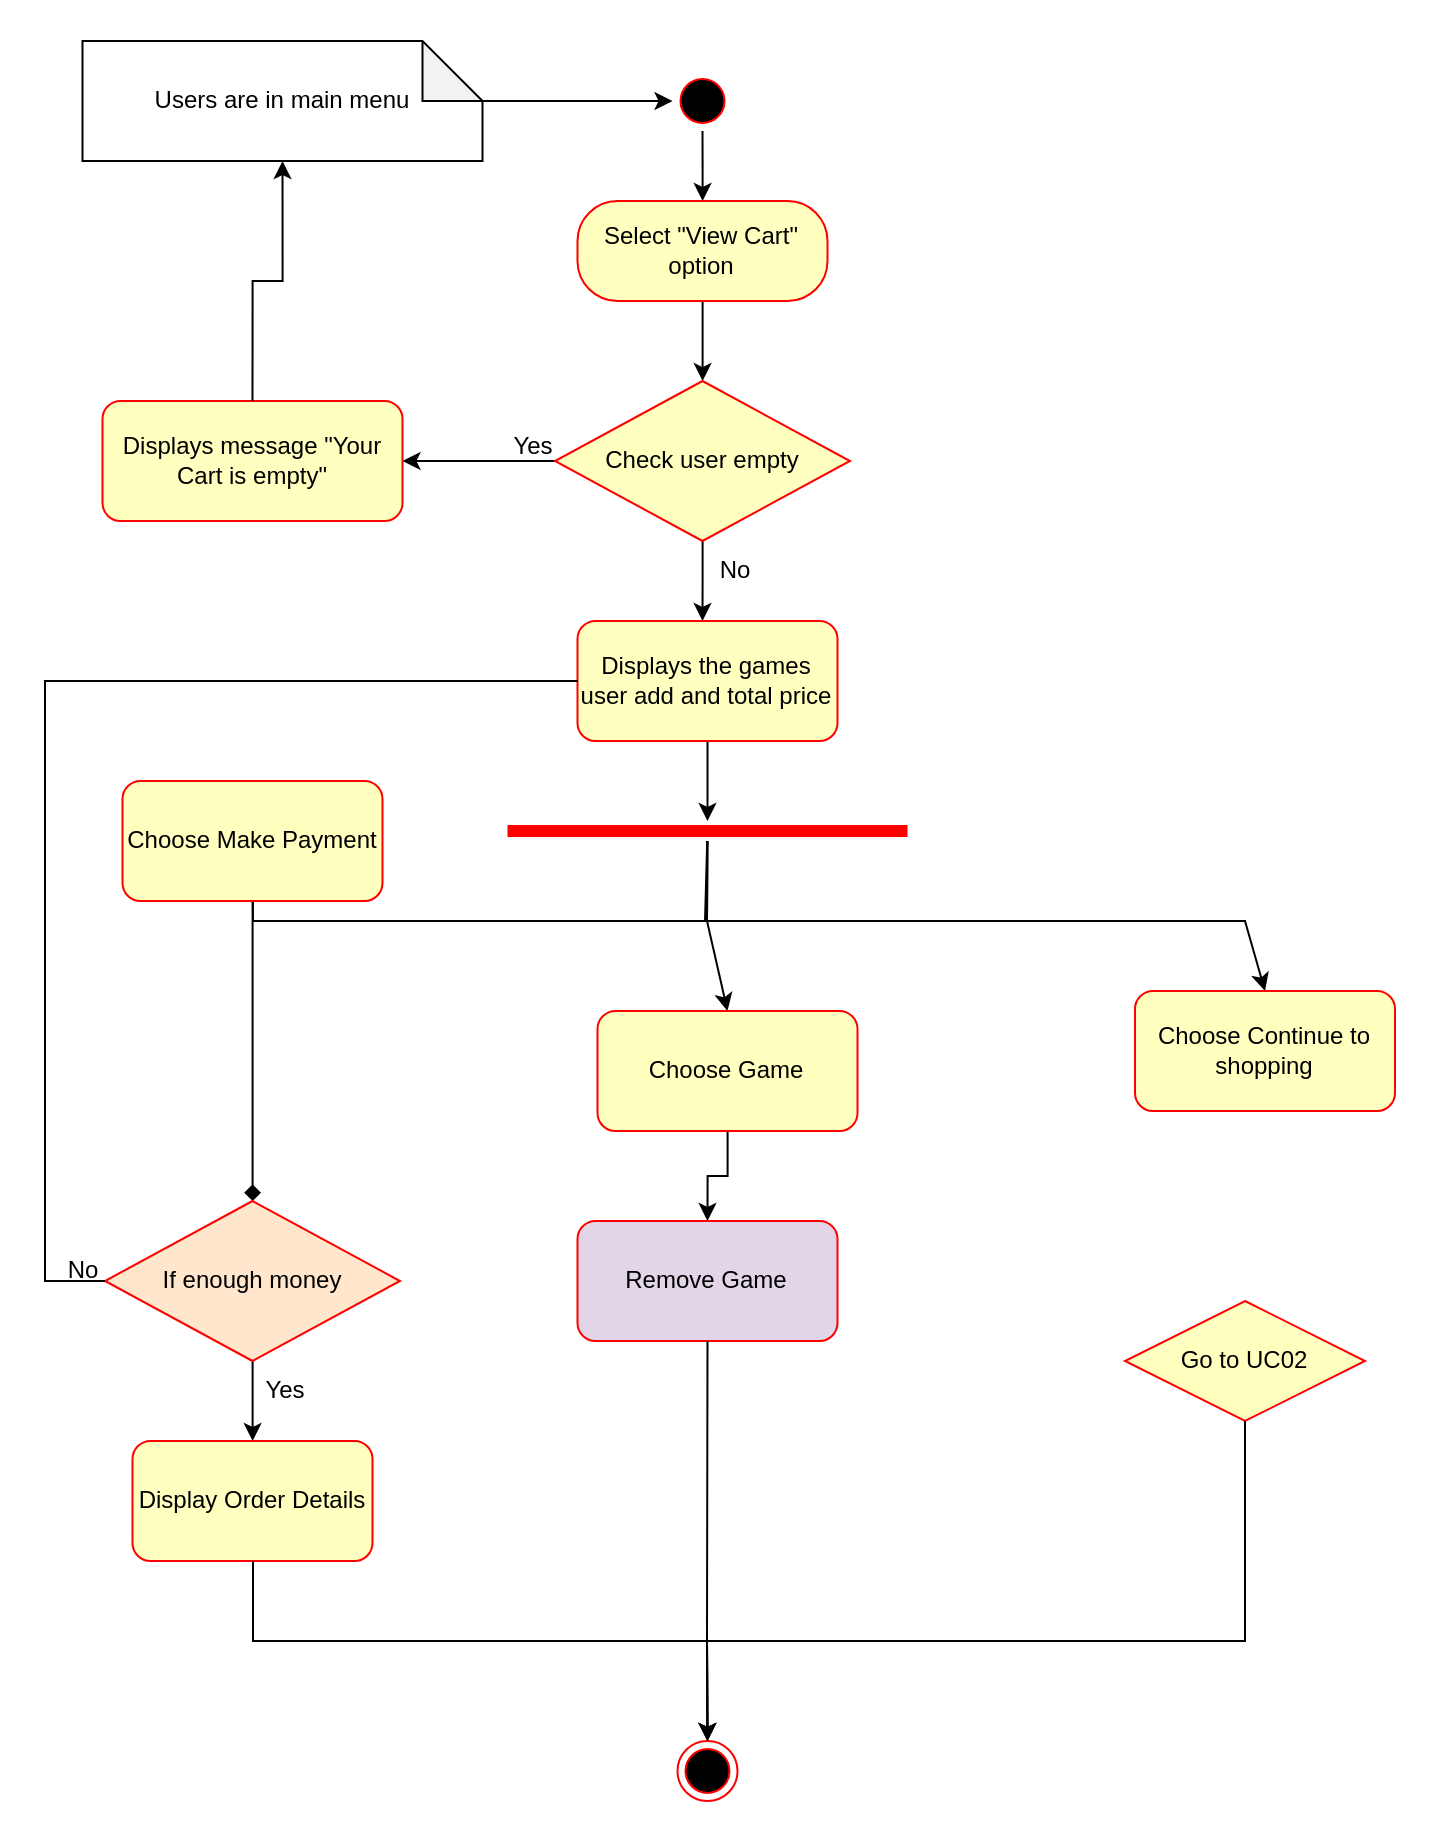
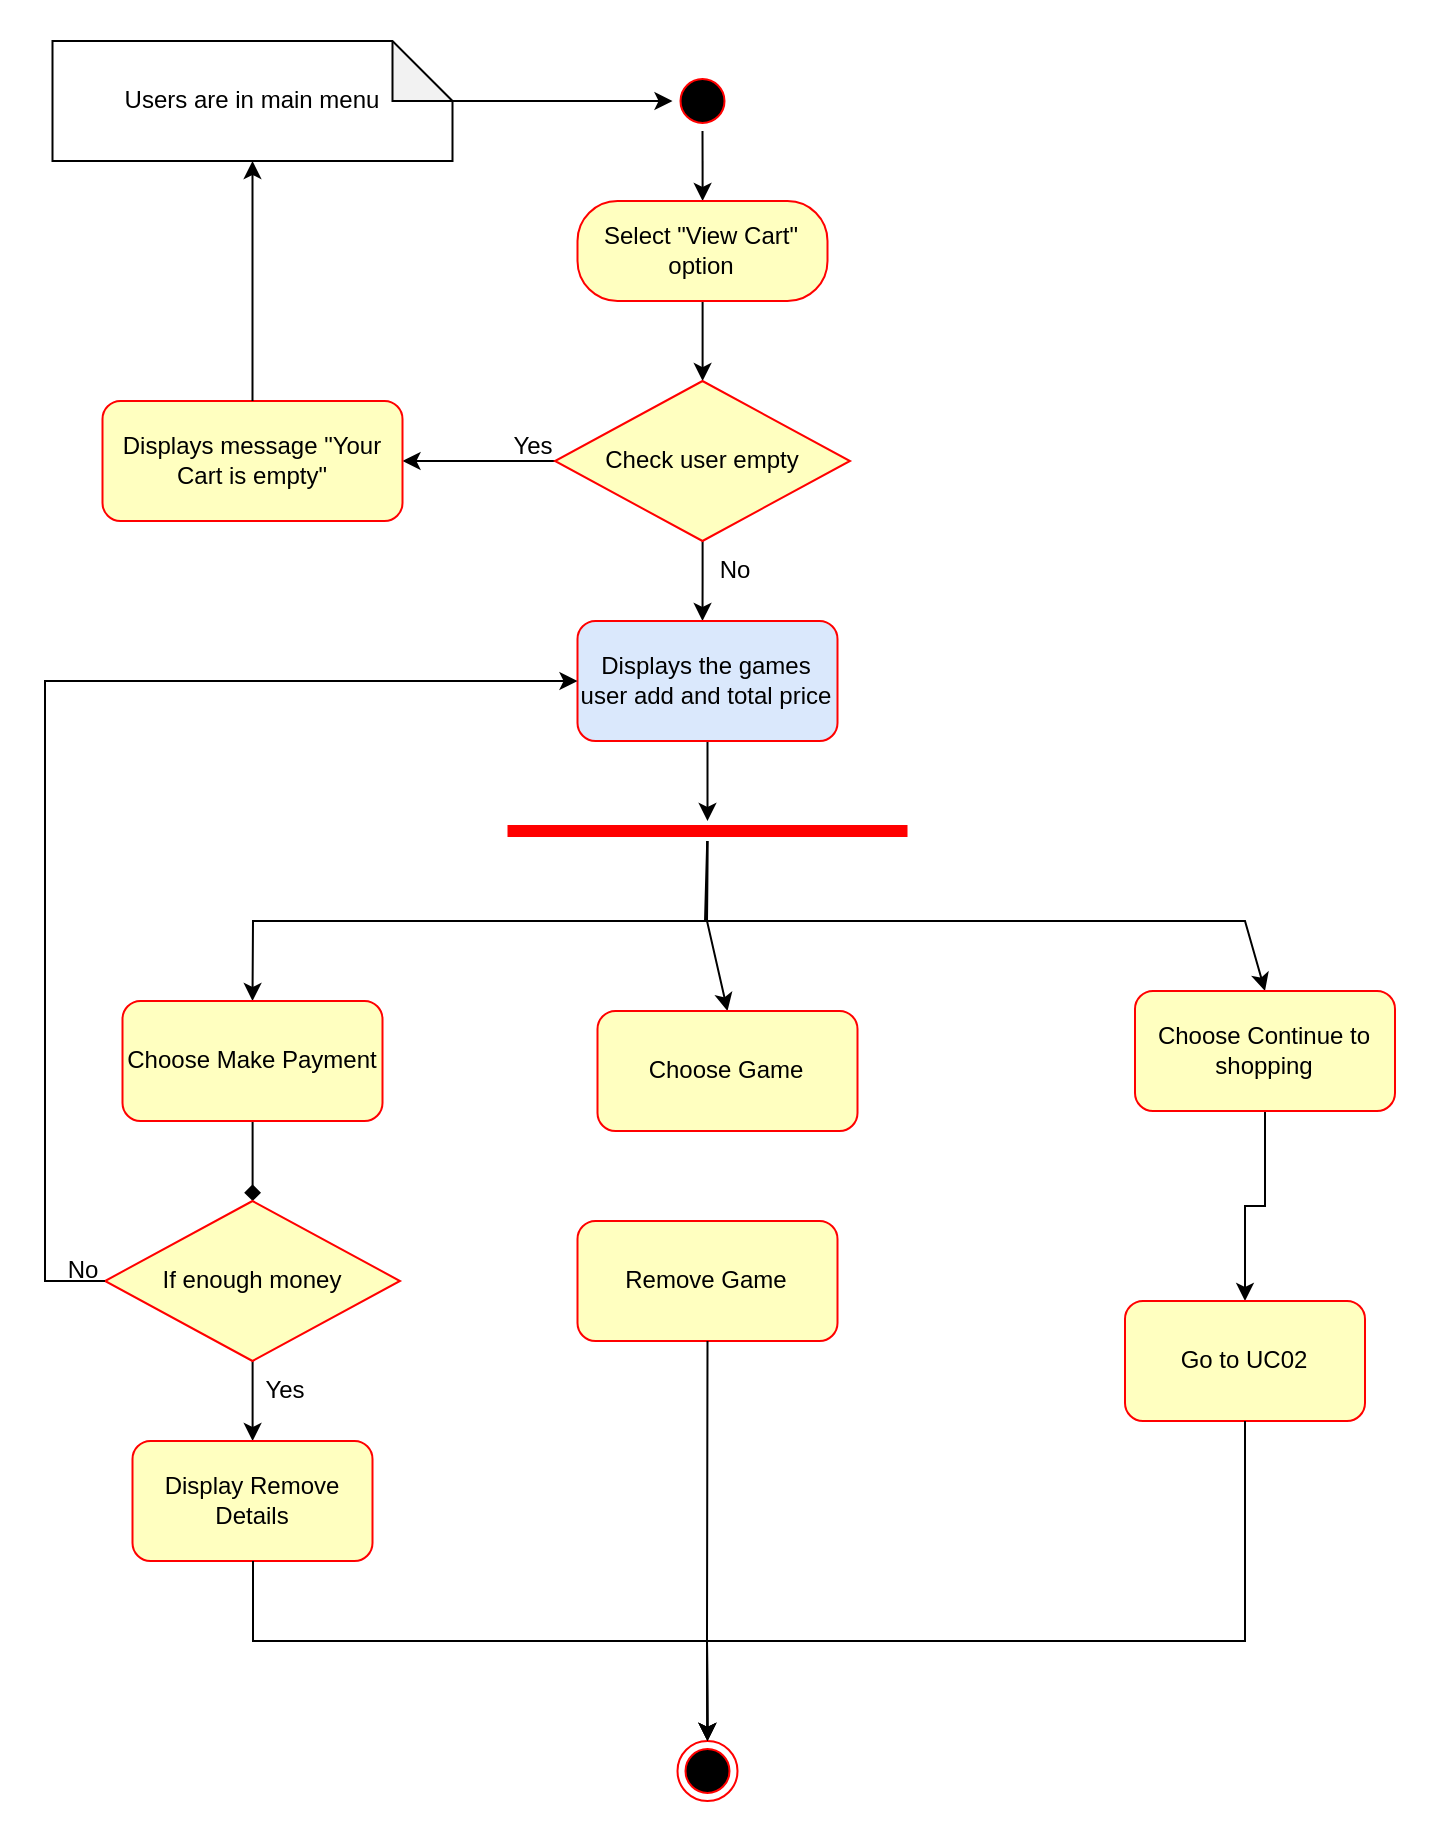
node "Users are in main menu": moved (283, 101) -> (253, 101)
edge "Displays the games user add and total price" -- "If enough money": arrowhead none -> classic
node "Displays the games user add and total price": fillcolor #ffffc0 -> #dae8fc
node "Choose Make Payment": moved (253, 841) -> (253, 1061)
edge "Choose Game" -> "Remove Game": removed
edge "Choose Continue to shopping" -> "Go to UC02": added
node "If enough money": fillcolor #ffe6cc -> #ffffc0
node "Remove Game": fillcolor #e1d5e7 -> #ffffc0
node "Go to UC02": shape diamond -> rounded rectangle
node "Display Order Details": label "Display Order Details" -> "Display Remove Details"
